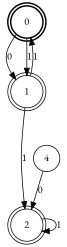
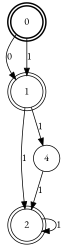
edge "1" -> "0": now "1" -> "4"
edge "4" -> "2": label "0" -> "1"
